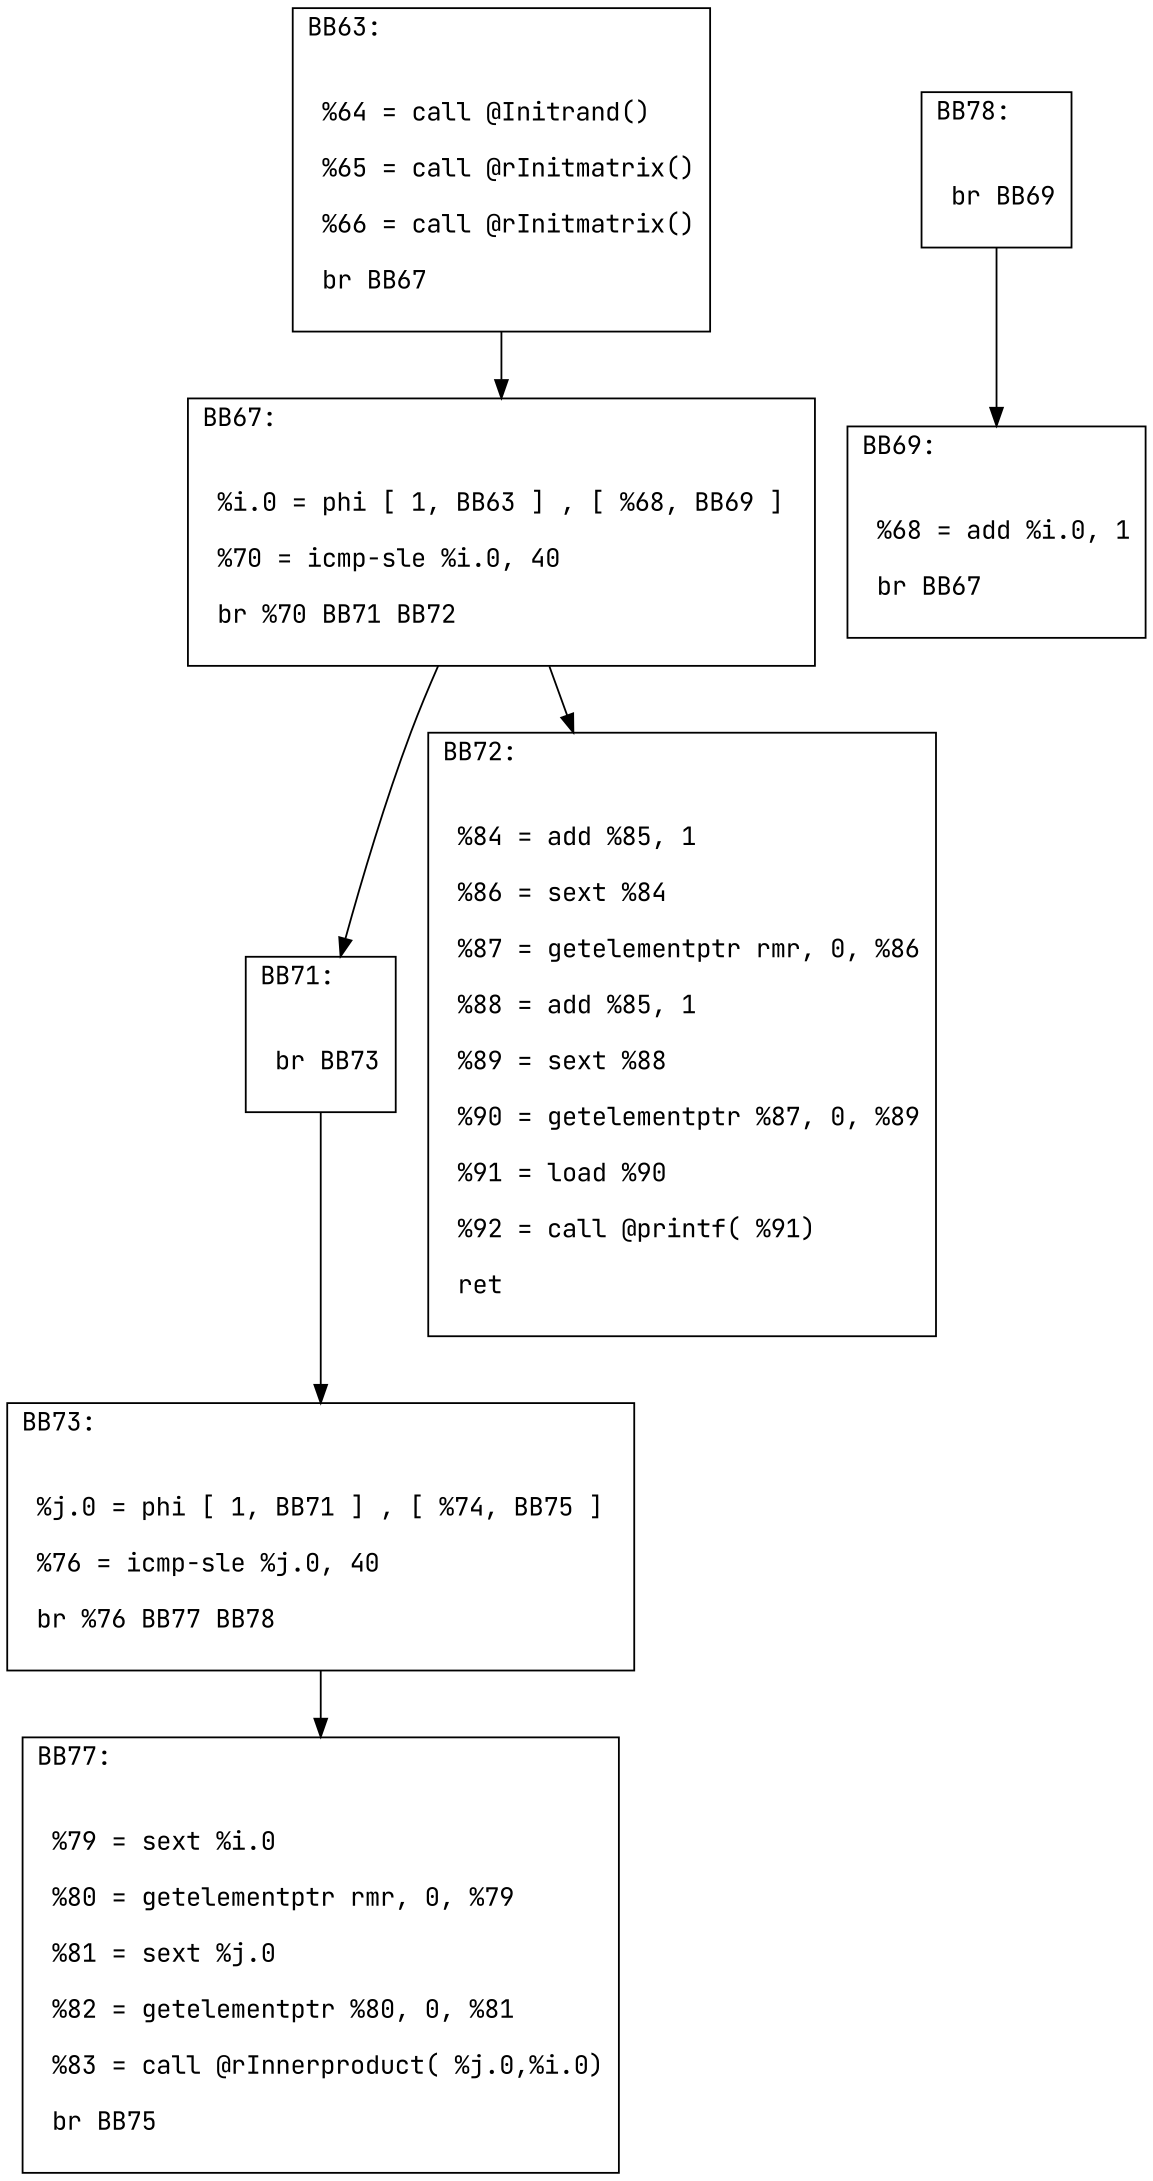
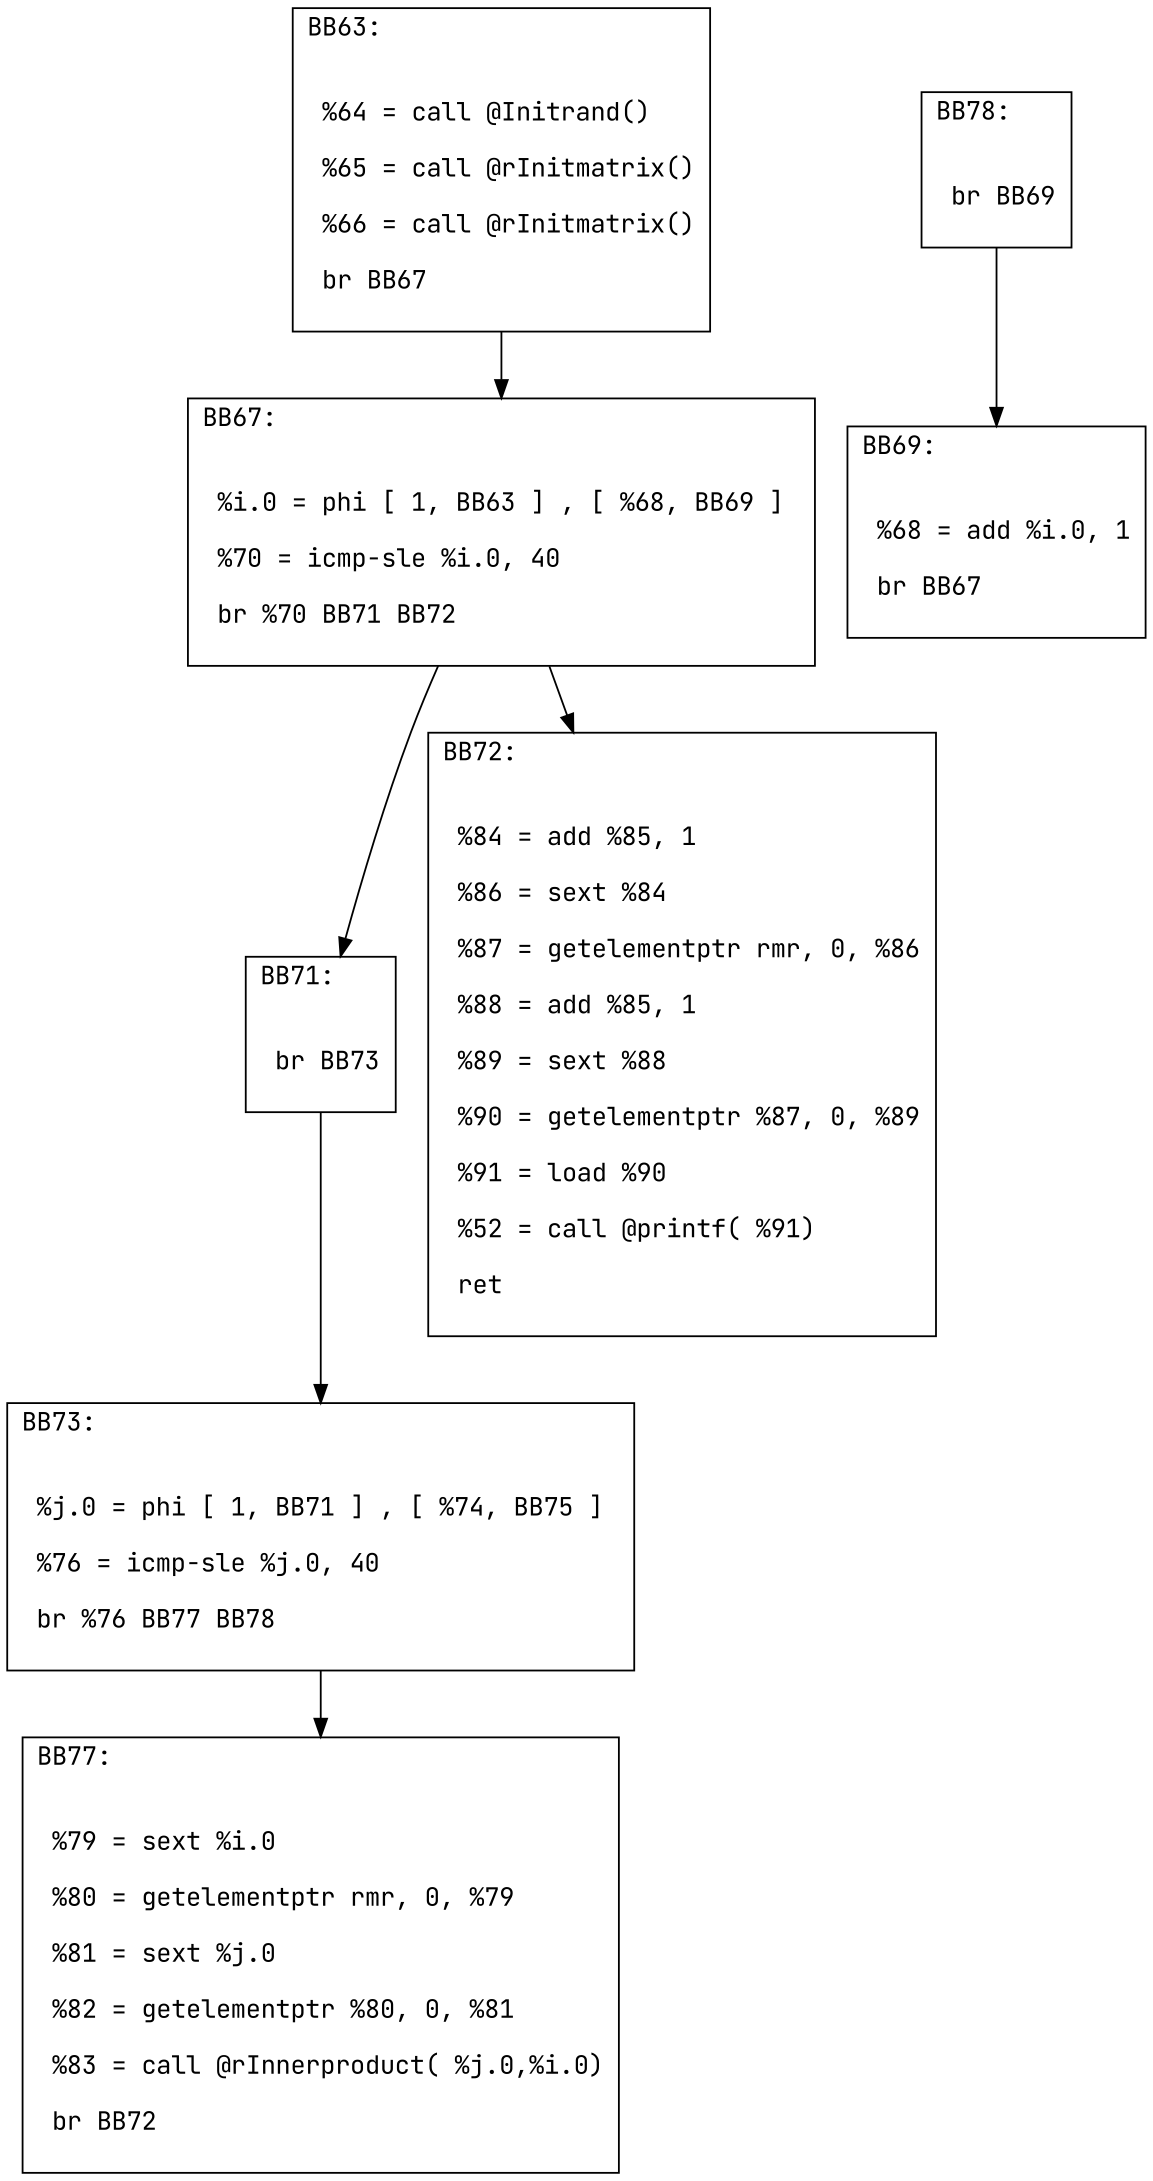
node "BB72:": text "%92 = call @printf( %91)" -> "%52 = call @printf( %91)"
node "BB77:": text "br BB75" -> "br BB72"
